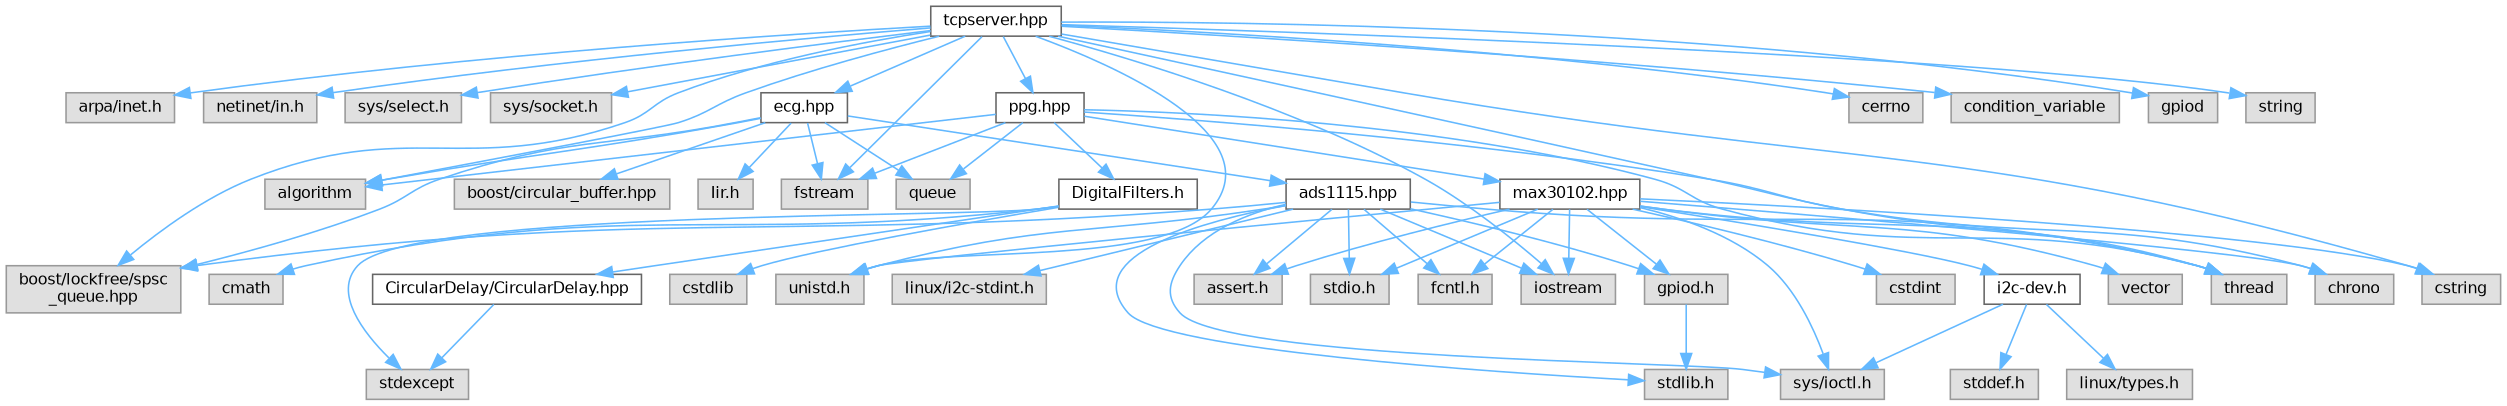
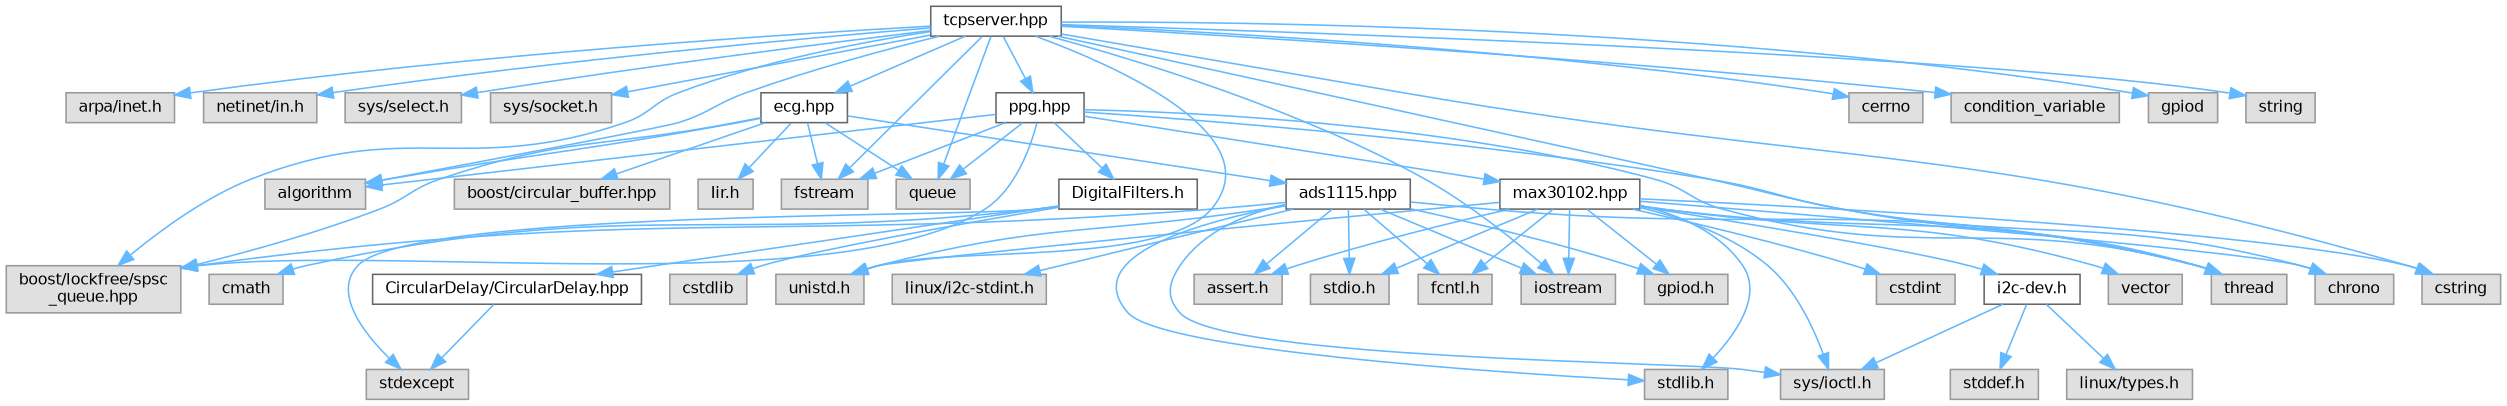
edge "tcpserver.hpp" -> "queue": added
edge "ppg.hpp" -> "boost/lockfree/spsc _queue.hpp": added
edge "gpiod.h" -> "stdlib.h": now "max30102.hpp" -> "stdlib.h"
